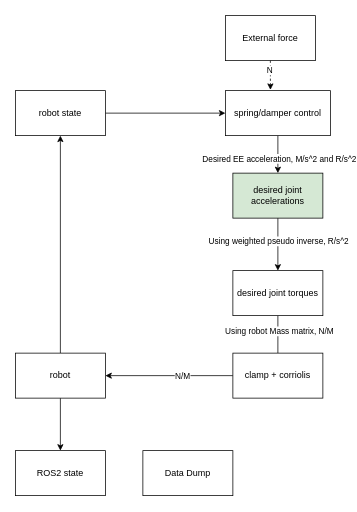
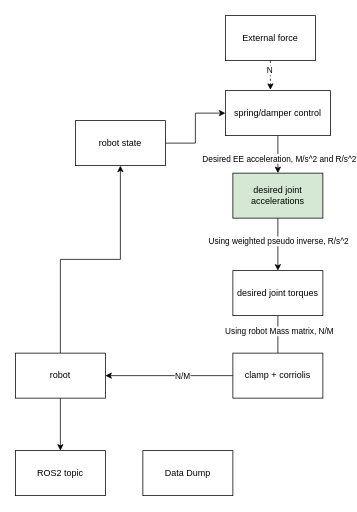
node "robot state": moved (60, 113) -> (120, 143)
node "ROS2 state": label "ROS2 state" -> "ROS2 topic"
